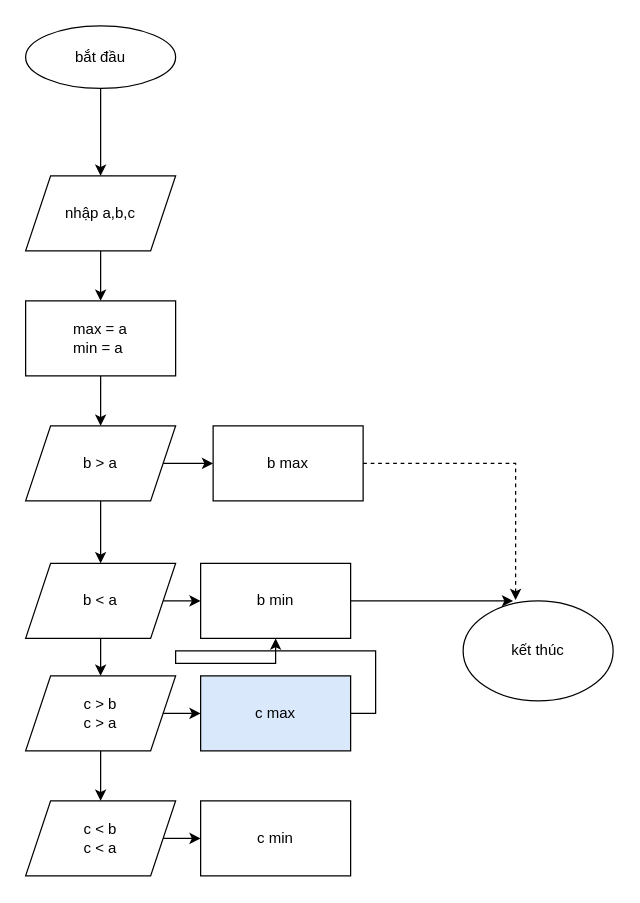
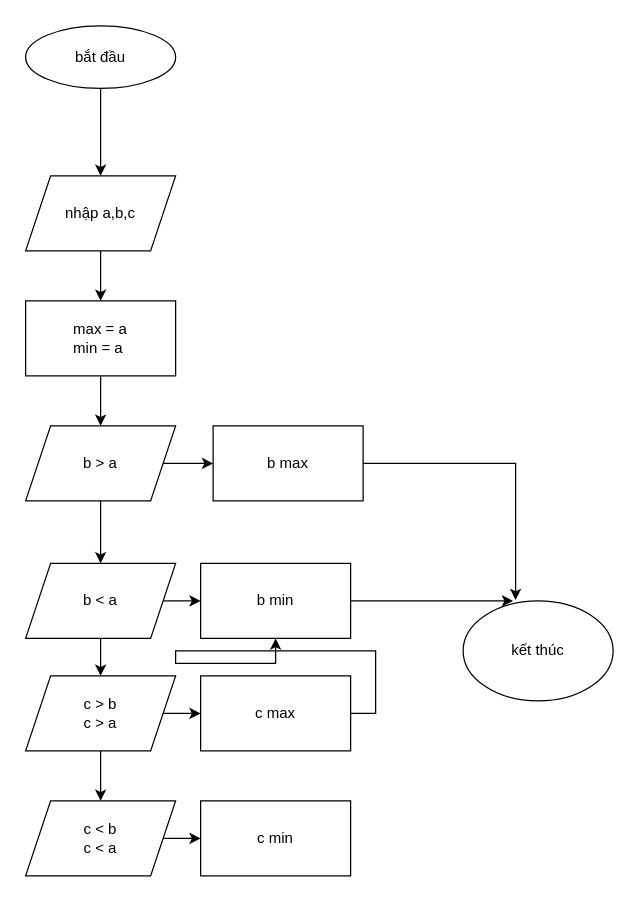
edge "b max" -> "kết thúc": style dashed -> solid
node "c max": fillcolor #dae8fc -> #ffffff
